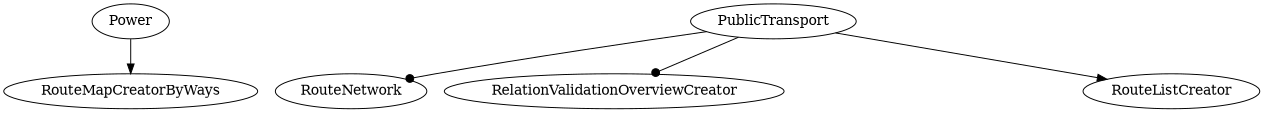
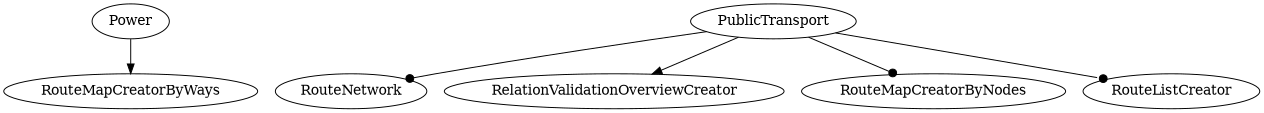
edge "PublicTransport" -> "RelationValidationOverviewCreator": arrowhead dot -> normal
edge "PublicTransport" -> "RouteListCreator": arrowhead normal -> dot
node "RouteMapCreatorByNodes": added
